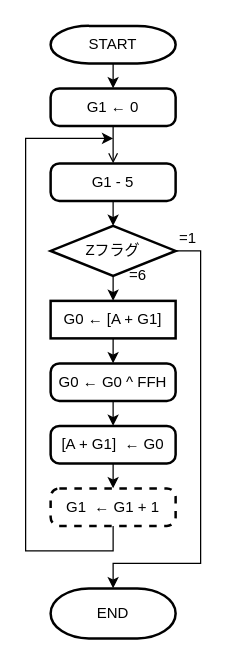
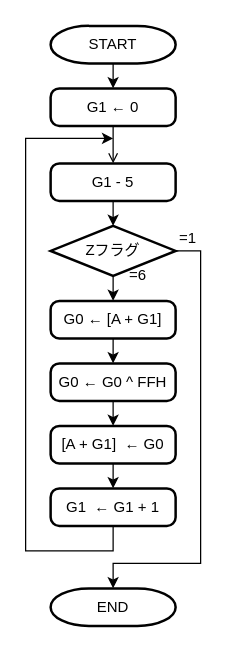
node "G0 ← [A + G1]": shape rectangle -> rounded rectangle
node "G1 ← G1 + 1": style dashed -> solid
node "END": size 125x50 -> 125x38
